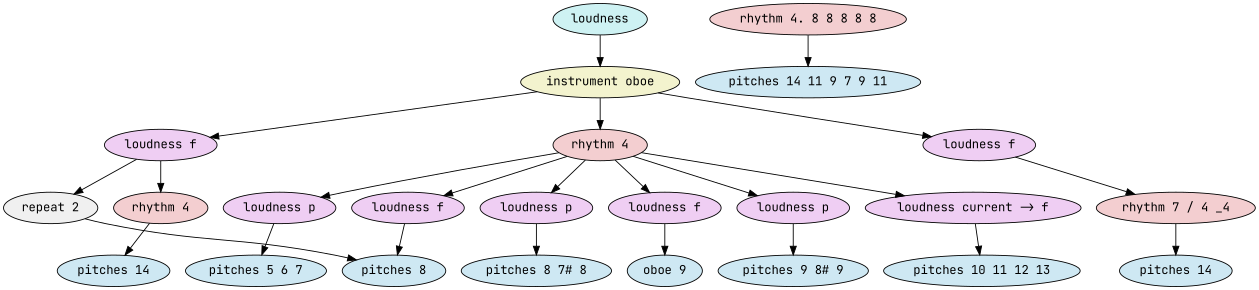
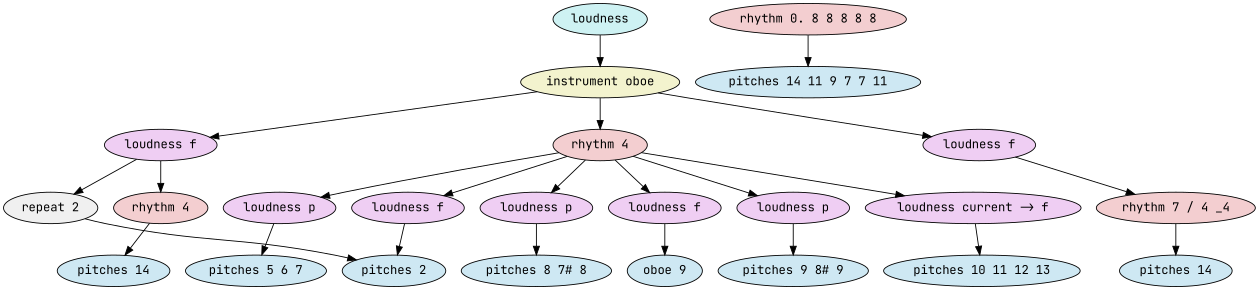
node "rhythm 4. 8 8 8 8 8": label "rhythm 4. 8 8 8 8 8" -> "rhythm 0. 8 8 8 8 8"
node "pitches 14 11 9 7 9 11": label "pitches 14 11 9 7 9 11" -> "pitches 14 11 9 7 7 11"
node "pitches 8": label "pitches 8" -> "pitches 2"
